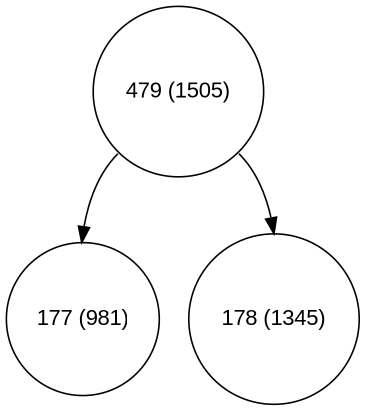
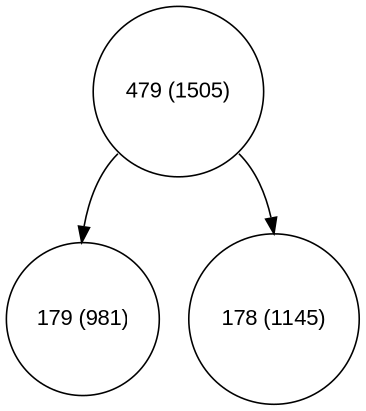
node "177 (981)": label "177 (981)" -> "179 (981)"
node "178 (1345)": label "178 (1345)" -> "178 (1145)"
